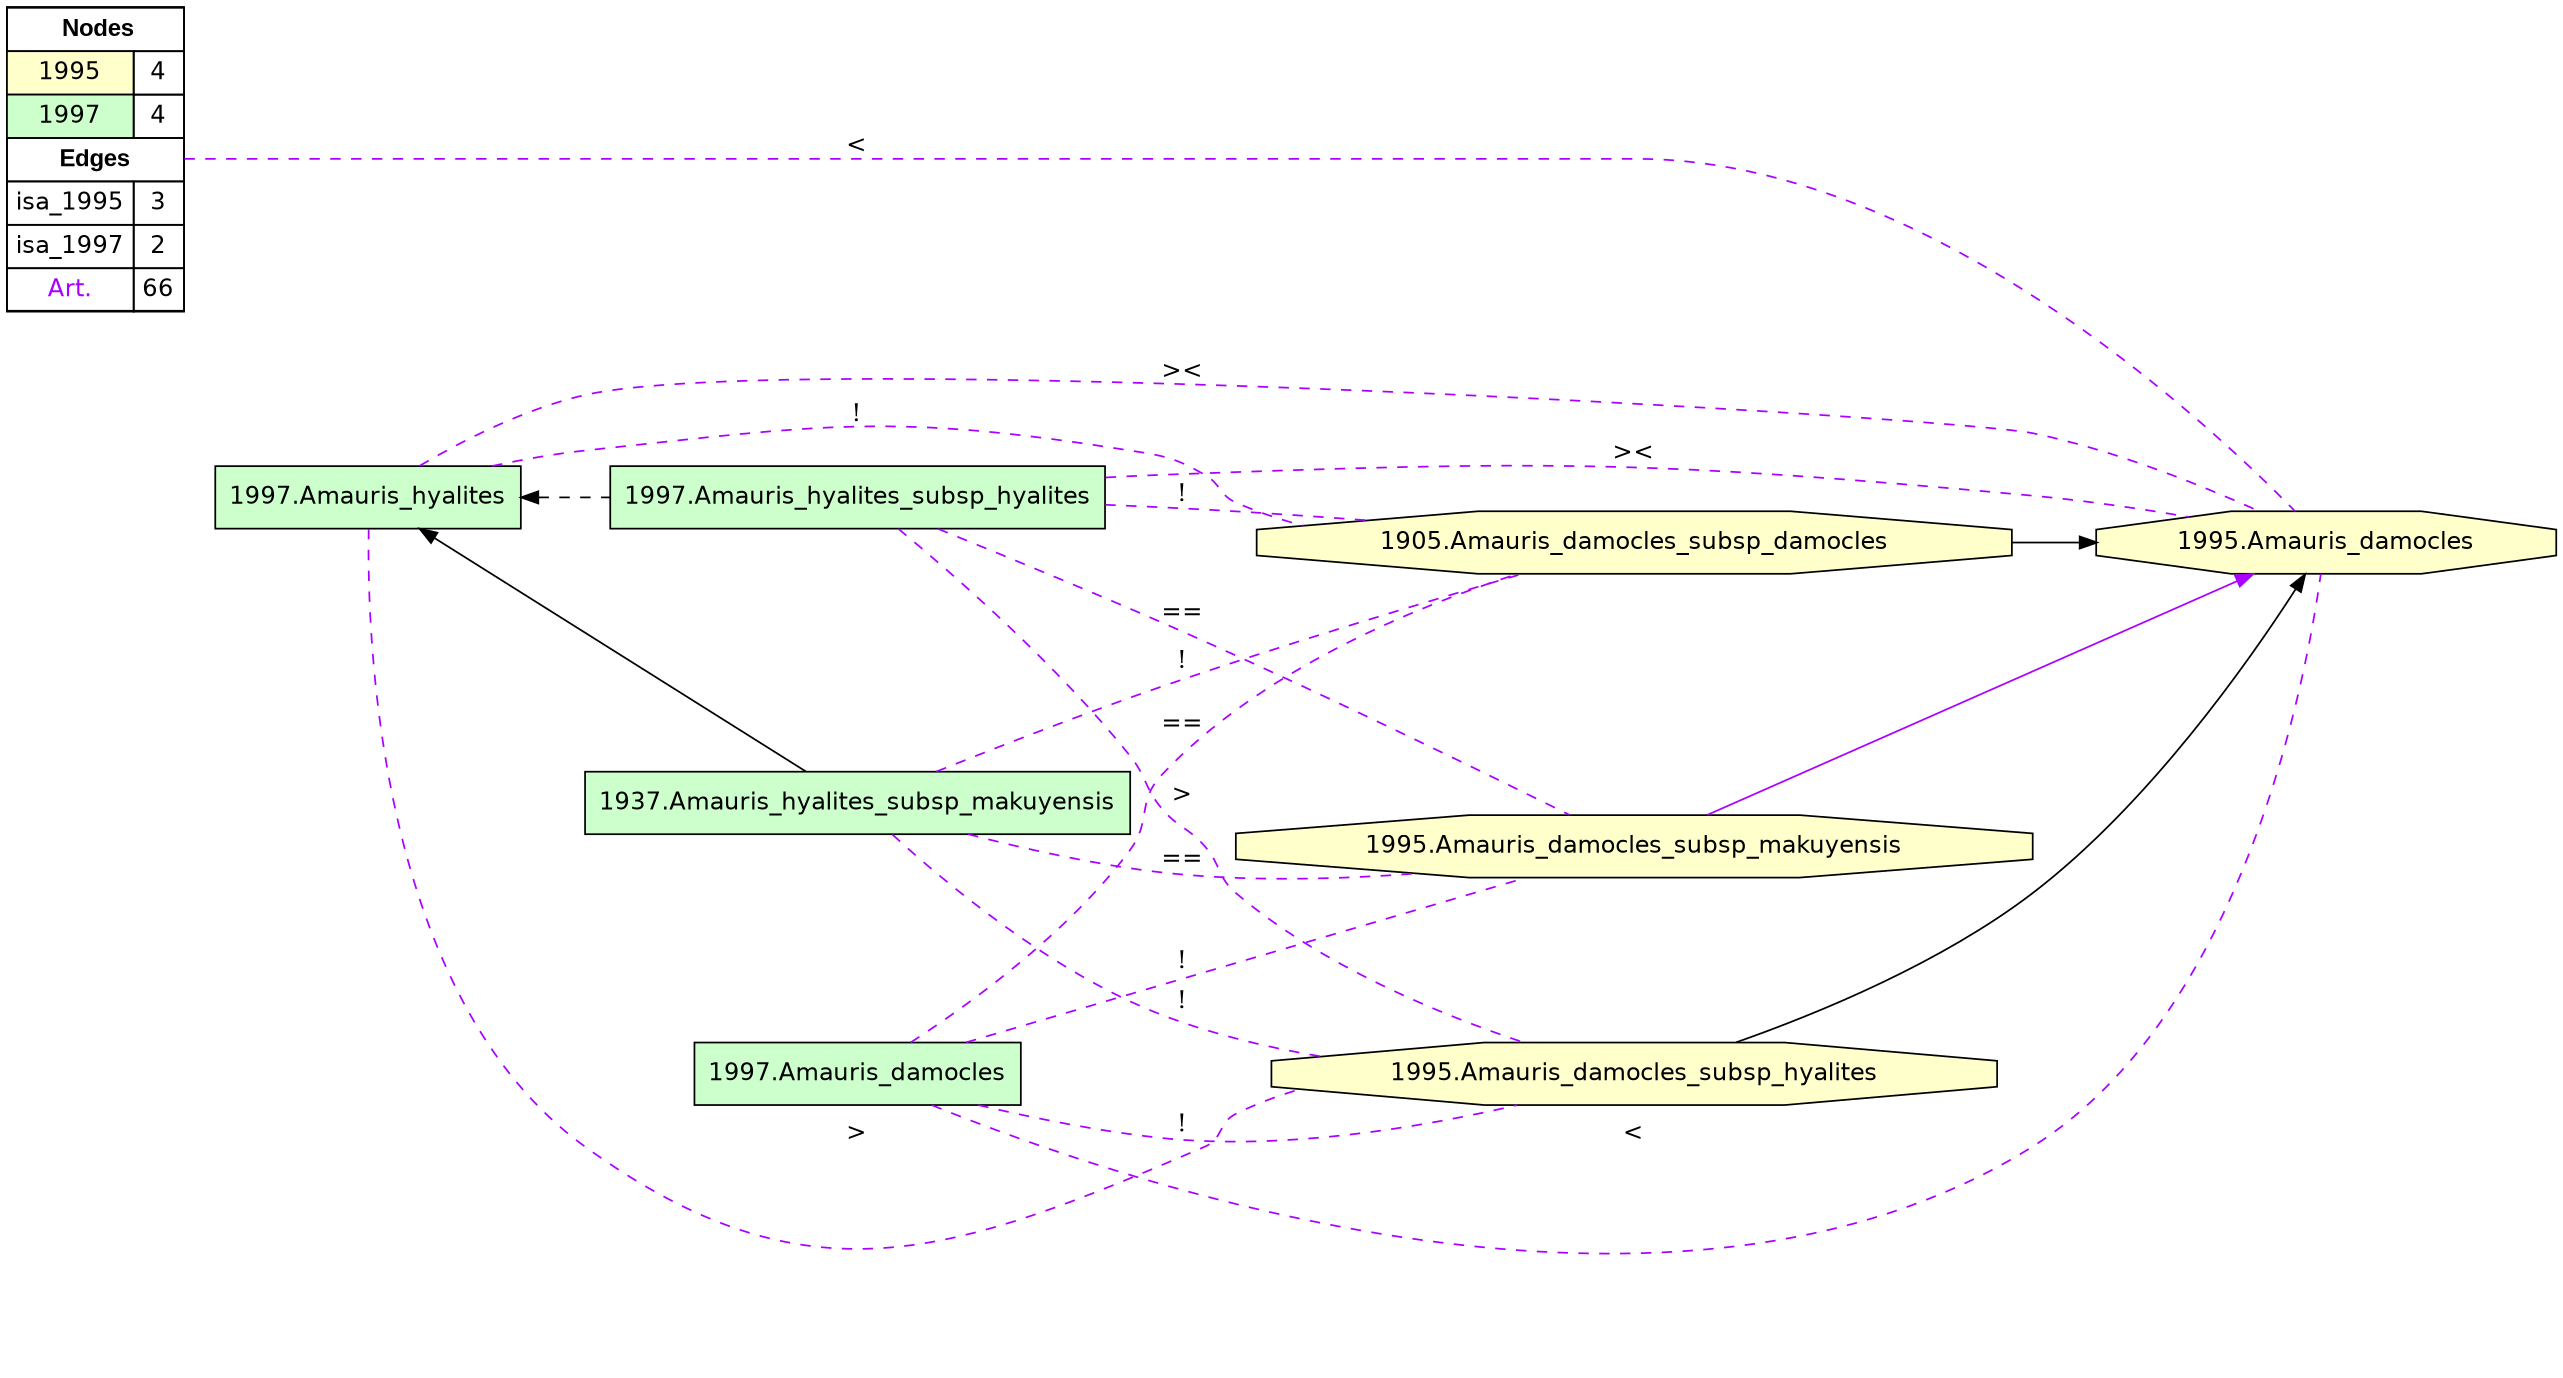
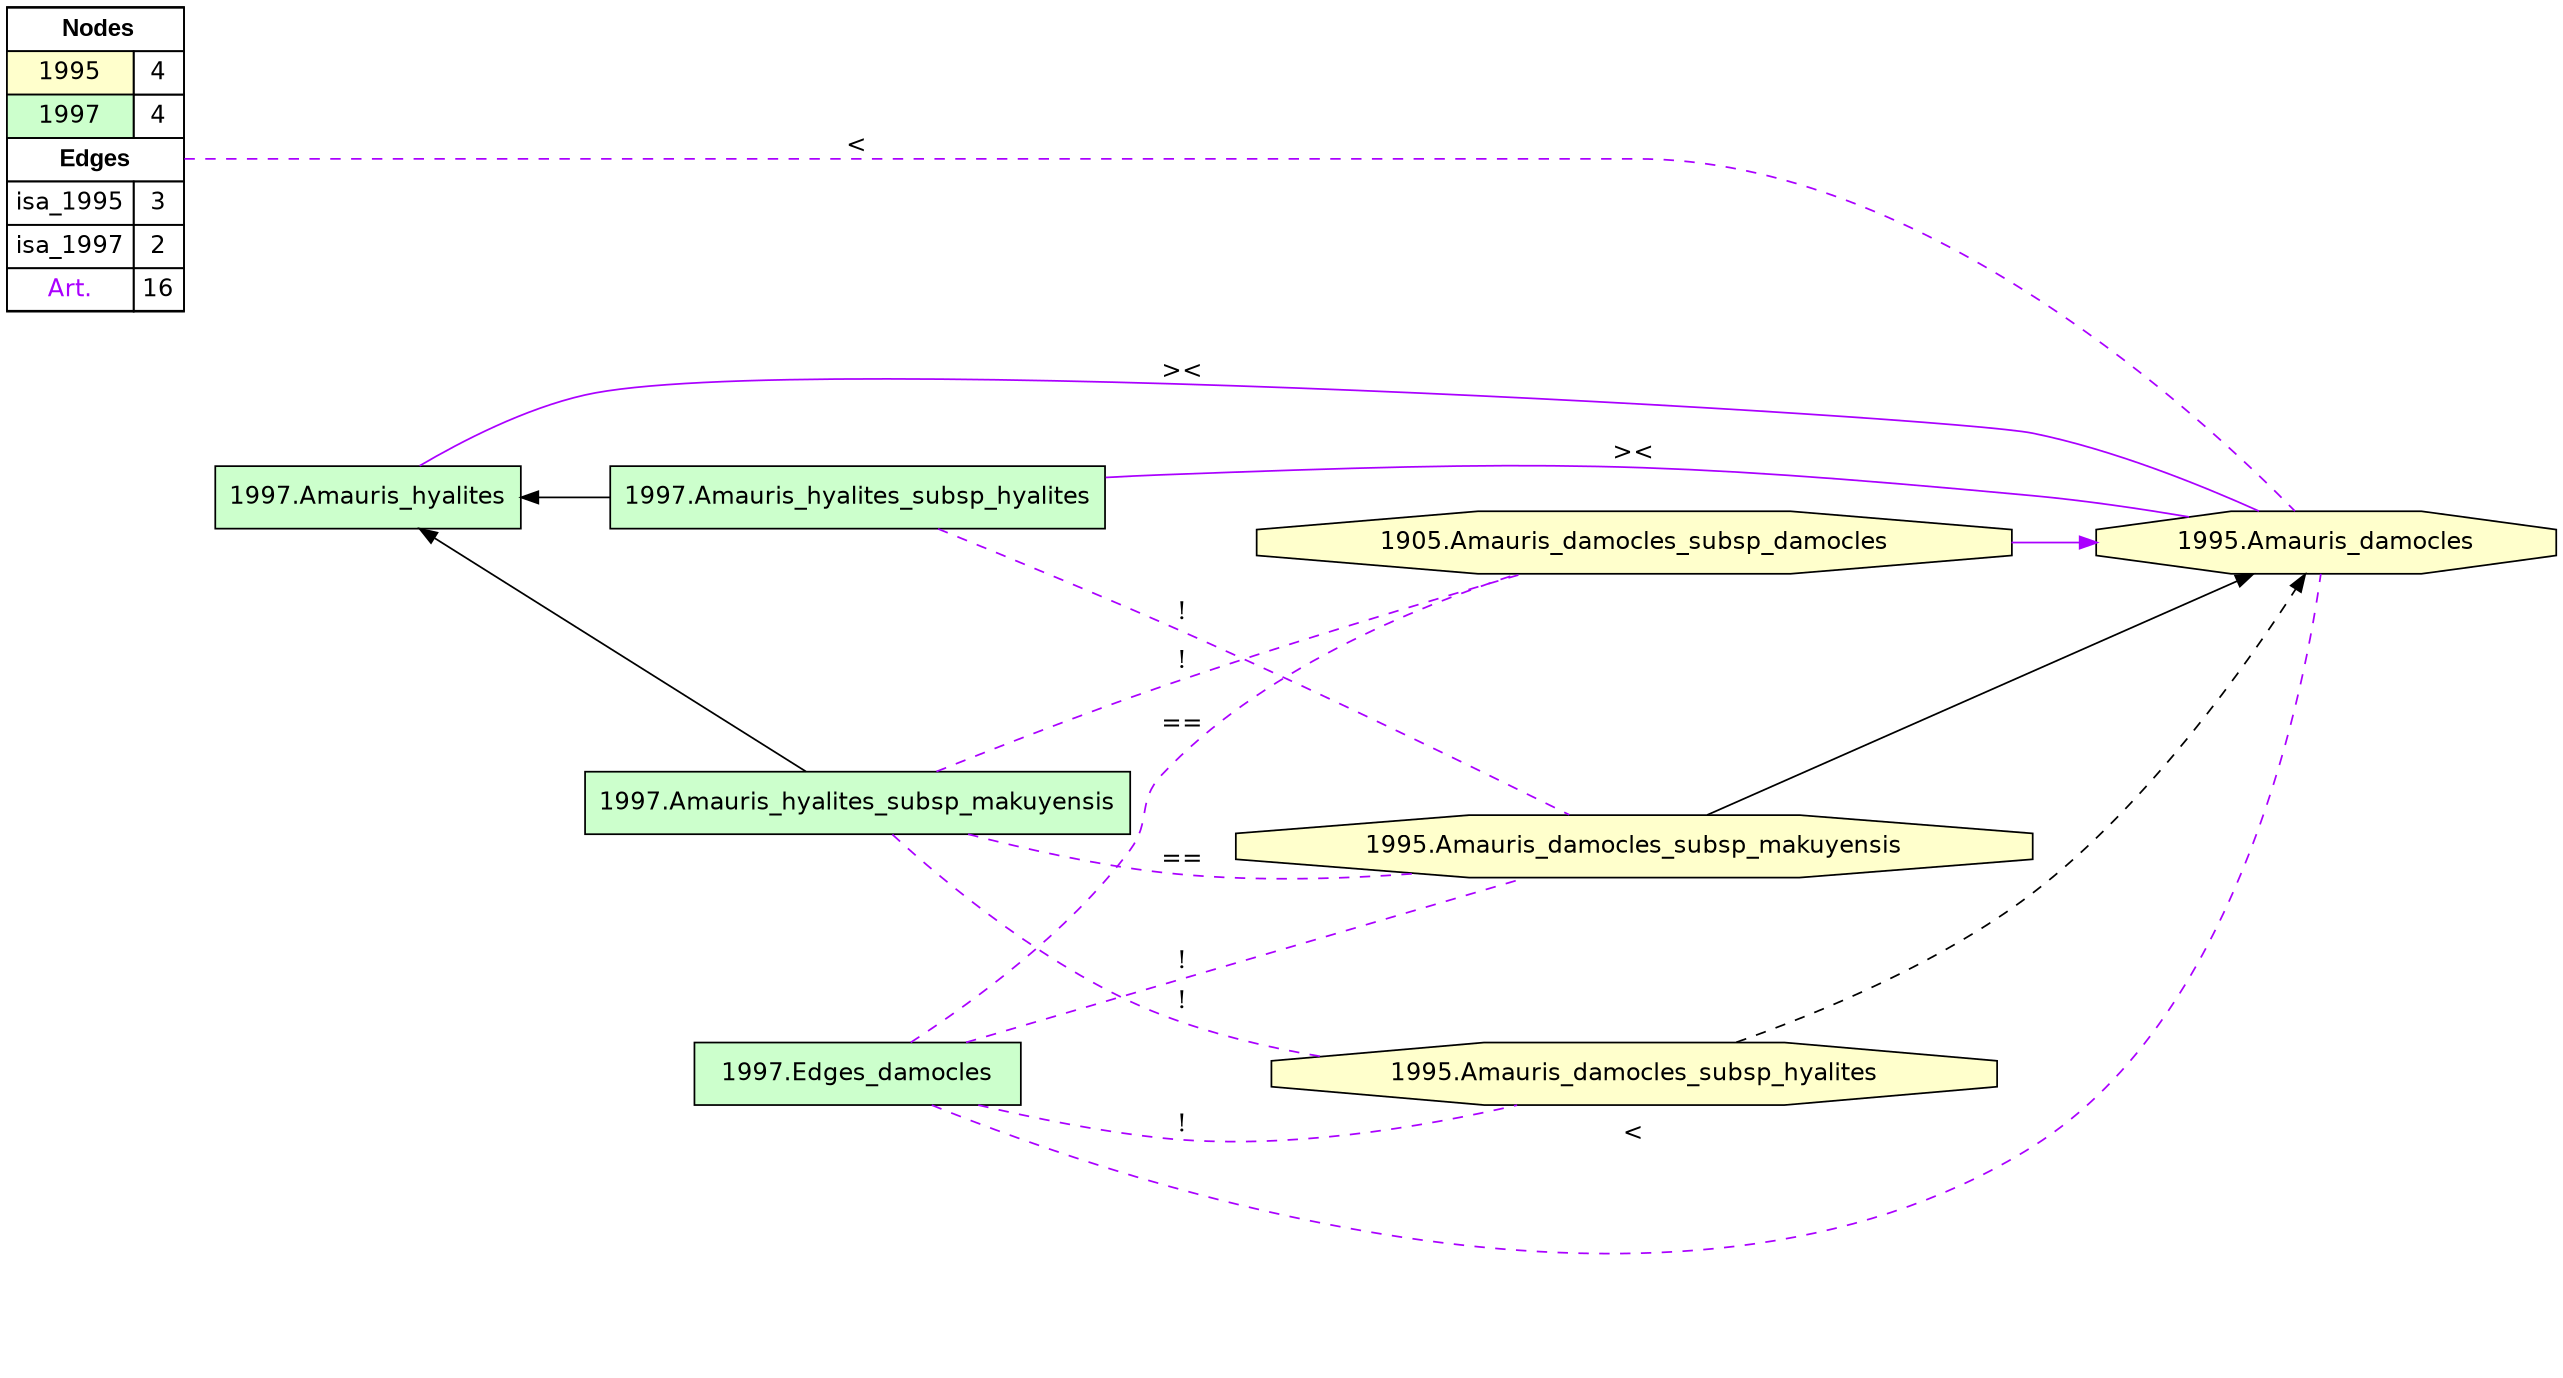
node "Nodes": text "66" -> "16"
edge "1997.Amauris_hyalites" -- "1995.Amauris_damocles": style dashed -> solid
edge "1997.Amauris_hyalites" -- "1905.Amauris_damocles_subsp_damocles": removed, label "!"
edge "1997.Amauris_hyalites_subsp_hyalites" -- "1995.Amauris_damocles": style dashed -> solid
edge "1997.Amauris_hyalites_subsp_hyalites" -> "1997.Amauris_hyalites": style dashed -> solid
edge "1997.Amauris_hyalites_subsp_hyalites" -- "1905.Amauris_damocles_subsp_damocles": removed, label "!"
edge "1905.Amauris_damocles_subsp_damocles" -> "1995.Amauris_damocles": color #000000 -> #aa00ff
edge "1997.Amauris_hyalites_subsp_hyalites" -- "1995.Amauris_damocles_subsp_makuyensis": label "==" -> "!"
edge "1995.Amauris_damocles_subsp_makuyensis" -> "1995.Amauris_damocles": color #aa00ff -> #000000
node "1937.Amauris_hyalites_subsp_makuyensis": label "1937.Amauris_hyalites_subsp_makuyensis" -> "1997.Amauris_hyalites_subsp_makuyensis"
edge "1997.Amauris_hyalites_subsp_hyalites" -- "1995.Amauris_damocles_subsp_hyalites": removed, label ">"
edge "1995.Amauris_damocles_subsp_hyalites" -> "1995.Amauris_damocles": style solid -> dashed
node "1997.Amauris_damocles": label "1997.Amauris_damocles" -> "1997.Edges_damocles"
edge "1997.Amauris_hyalites" -- "1995.Amauris_damocles_subsp_hyalites": removed, label ">"
